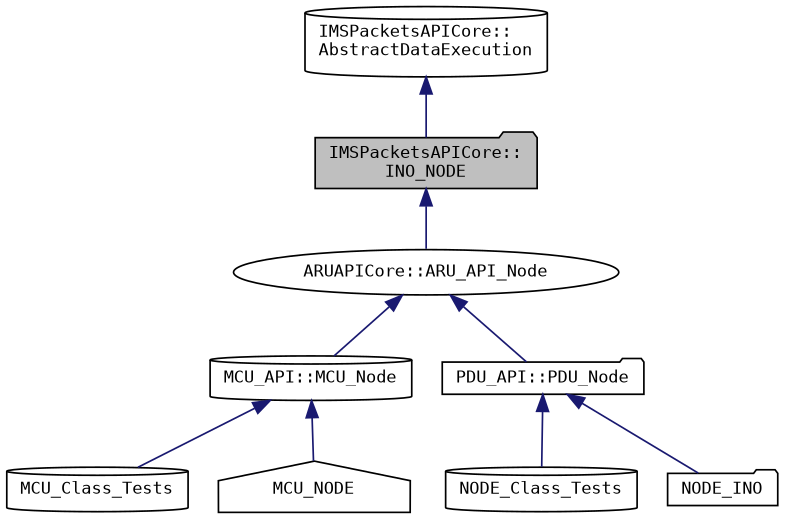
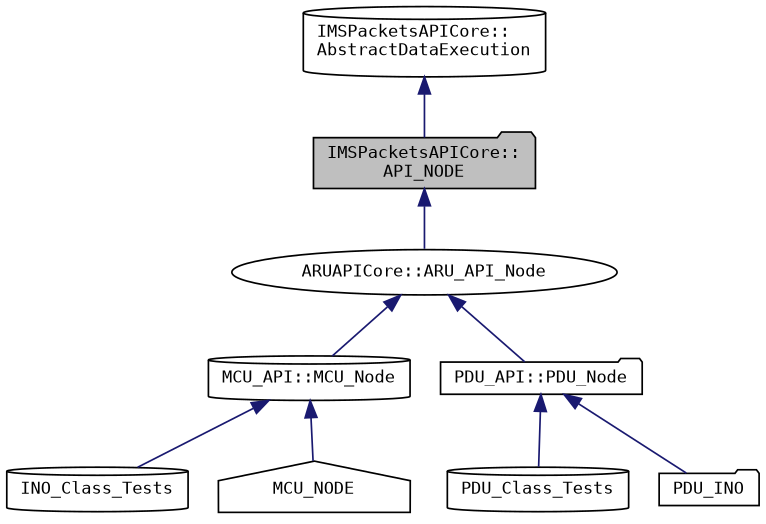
node "IMSPacketsAPICore:: INO_NODE": label "IMSPacketsAPICore:: INO_NODE" -> "IMSPacketsAPICore:: API_NODE"
node "MCU_Class_Tests": label "MCU_Class_Tests" -> "INO_Class_Tests"
node "NODE_Class_Tests": label "NODE_Class_Tests" -> "PDU_Class_Tests"
node "NODE_INO": label "NODE_INO" -> "PDU_INO"
